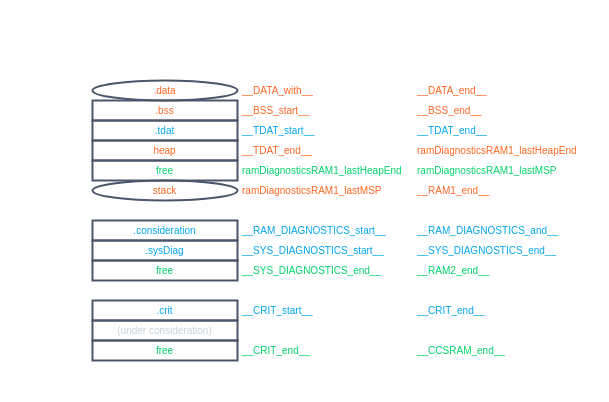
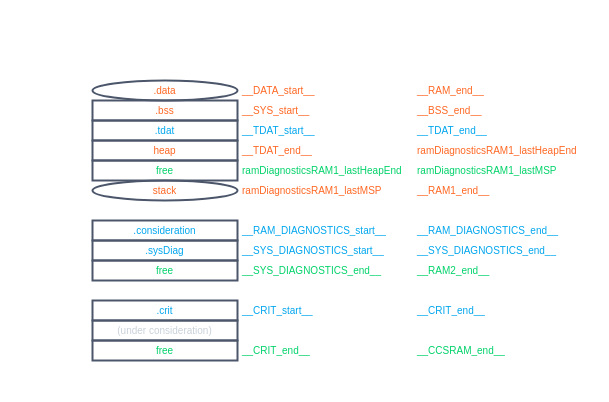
node "__DATA_with__": label "__DATA_with__" -> "__DATA_start__"
node "__DATA_end__": label "__DATA_end__" -> "__RAM_end__"
node "__BSS_start__": label "__BSS_start__" -> "__SYS_start__"
node "__RAM_DIAGNOSTICS_and__": label "__RAM_DIAGNOSTICS_and__" -> "__RAM_DIAGNOSTICS_end__"
